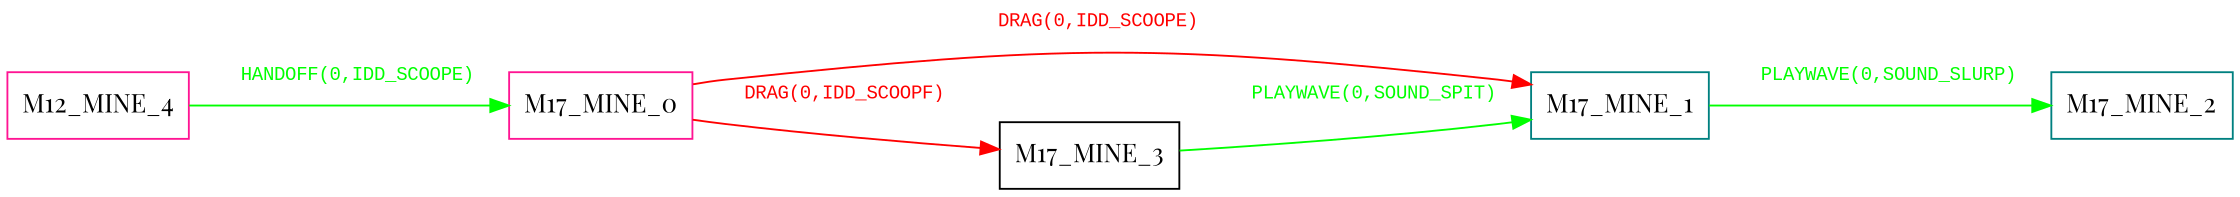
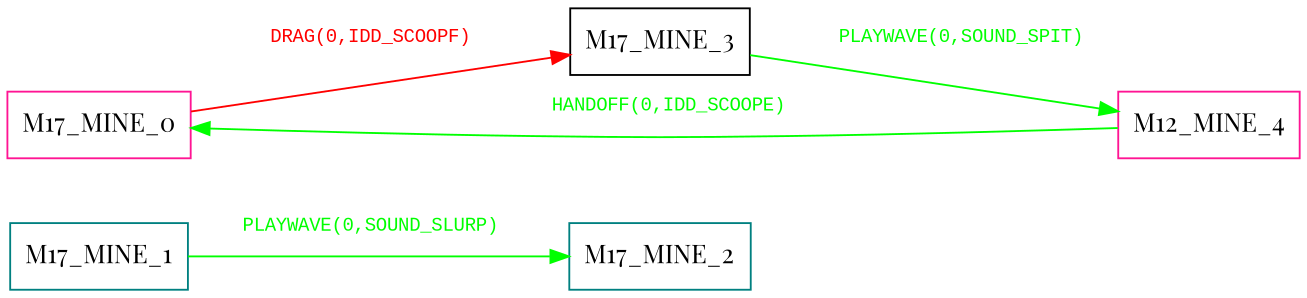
edge "M17_MINE_0" -> "M17_MINE_1": removed, label "DRAG(0,IDD_SCOOPE)"
edge "M17_MINE_3" -> "M17_MINE_1": now "M17_MINE_3" -> "M12_MINE_4"
